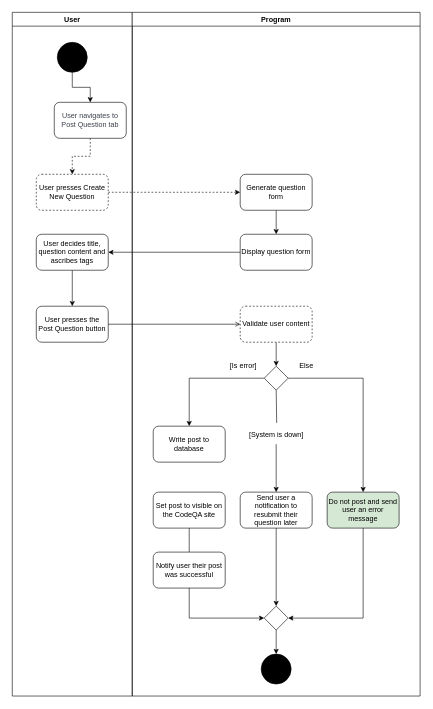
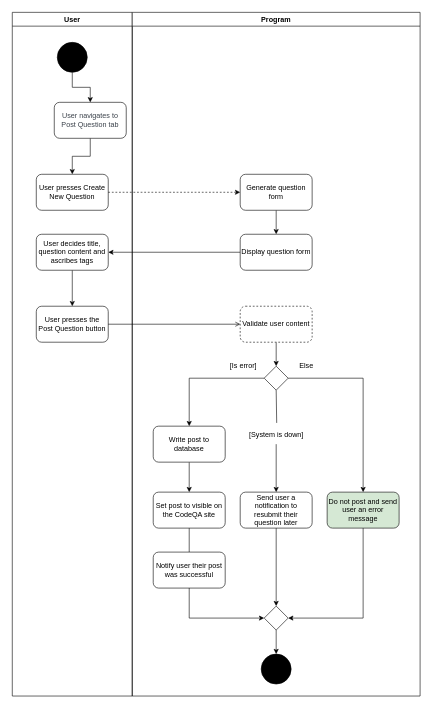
edge "User navigates to Post Question tab" -> "User presses Create New Question": style dashed -> solid
node "User presses Create New Question": style dashed -> solid
edge "Write post to database" -> "Set post to visible on the CodeQA site": added
